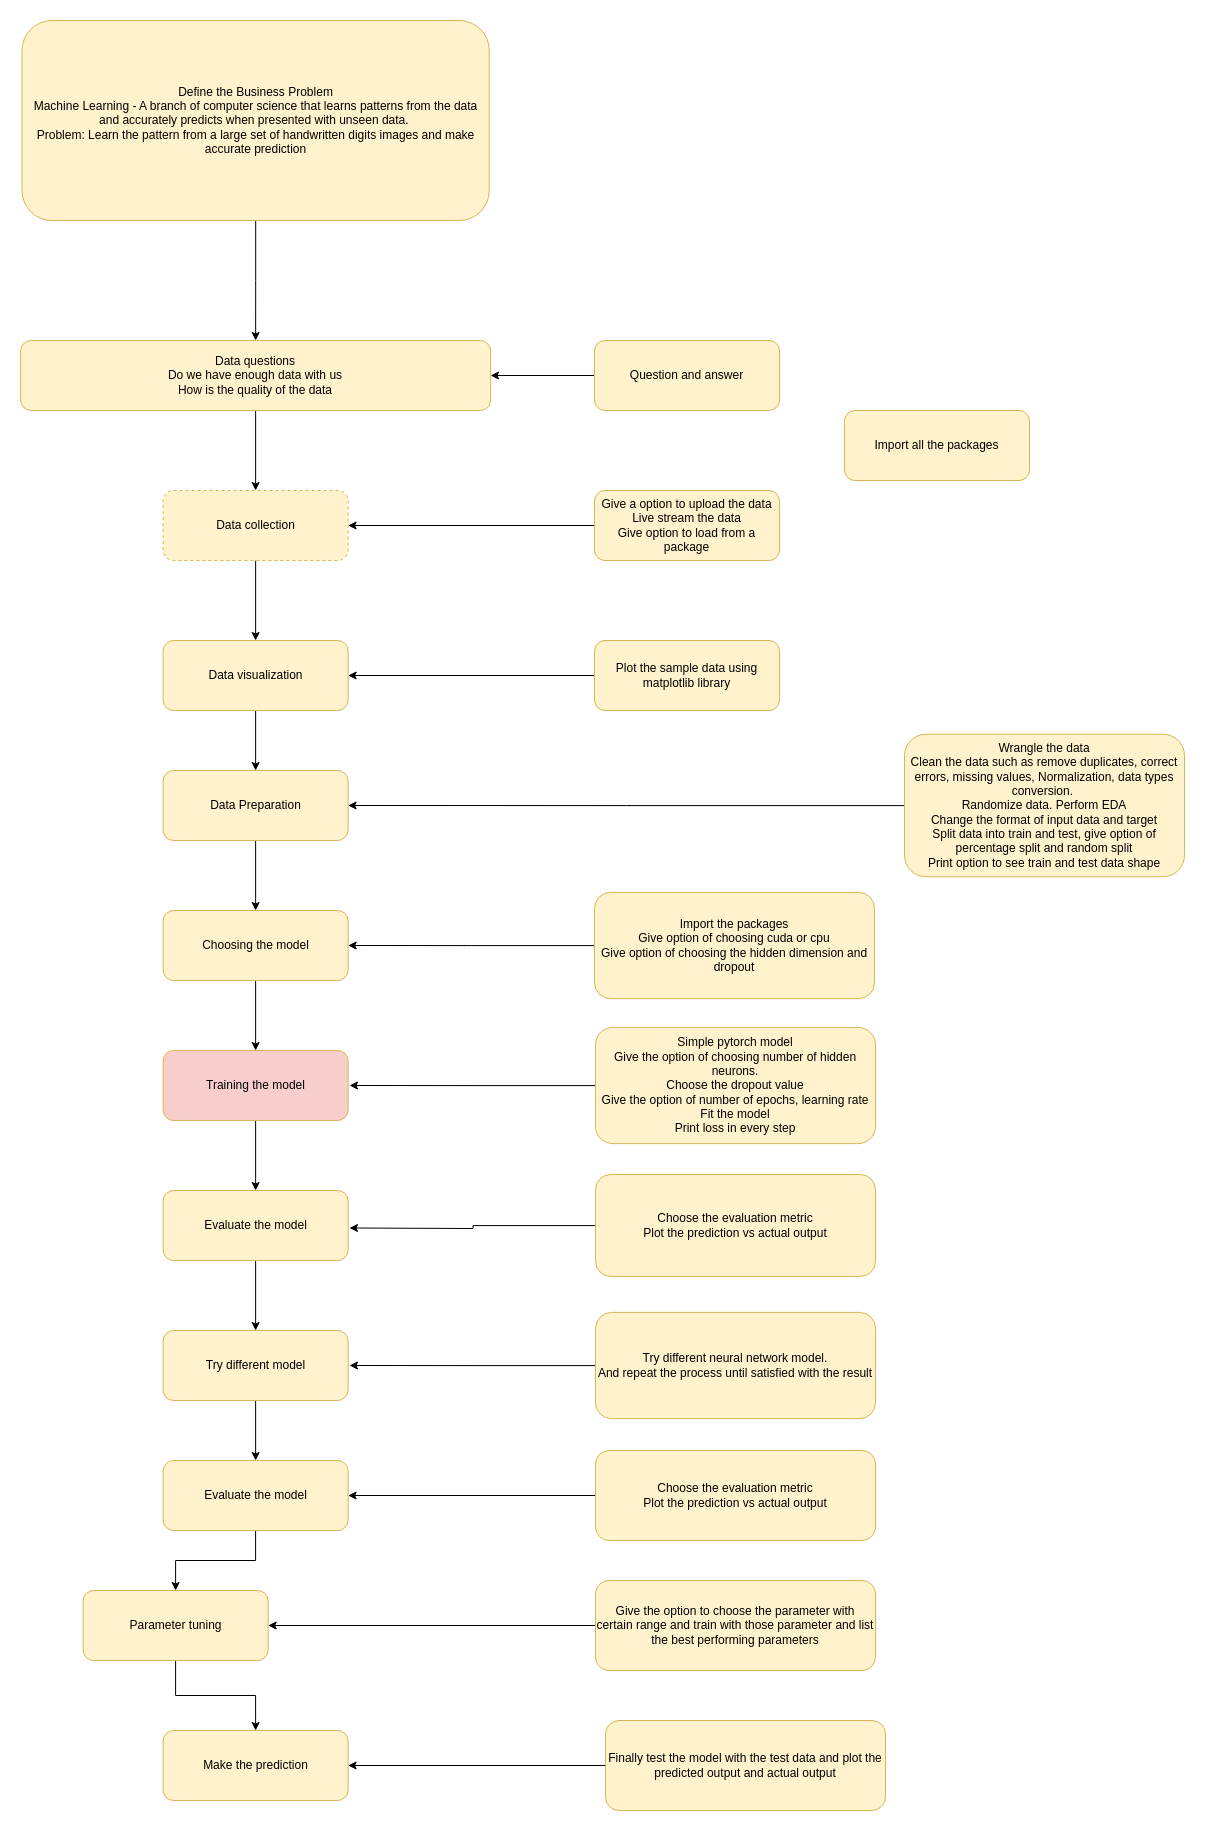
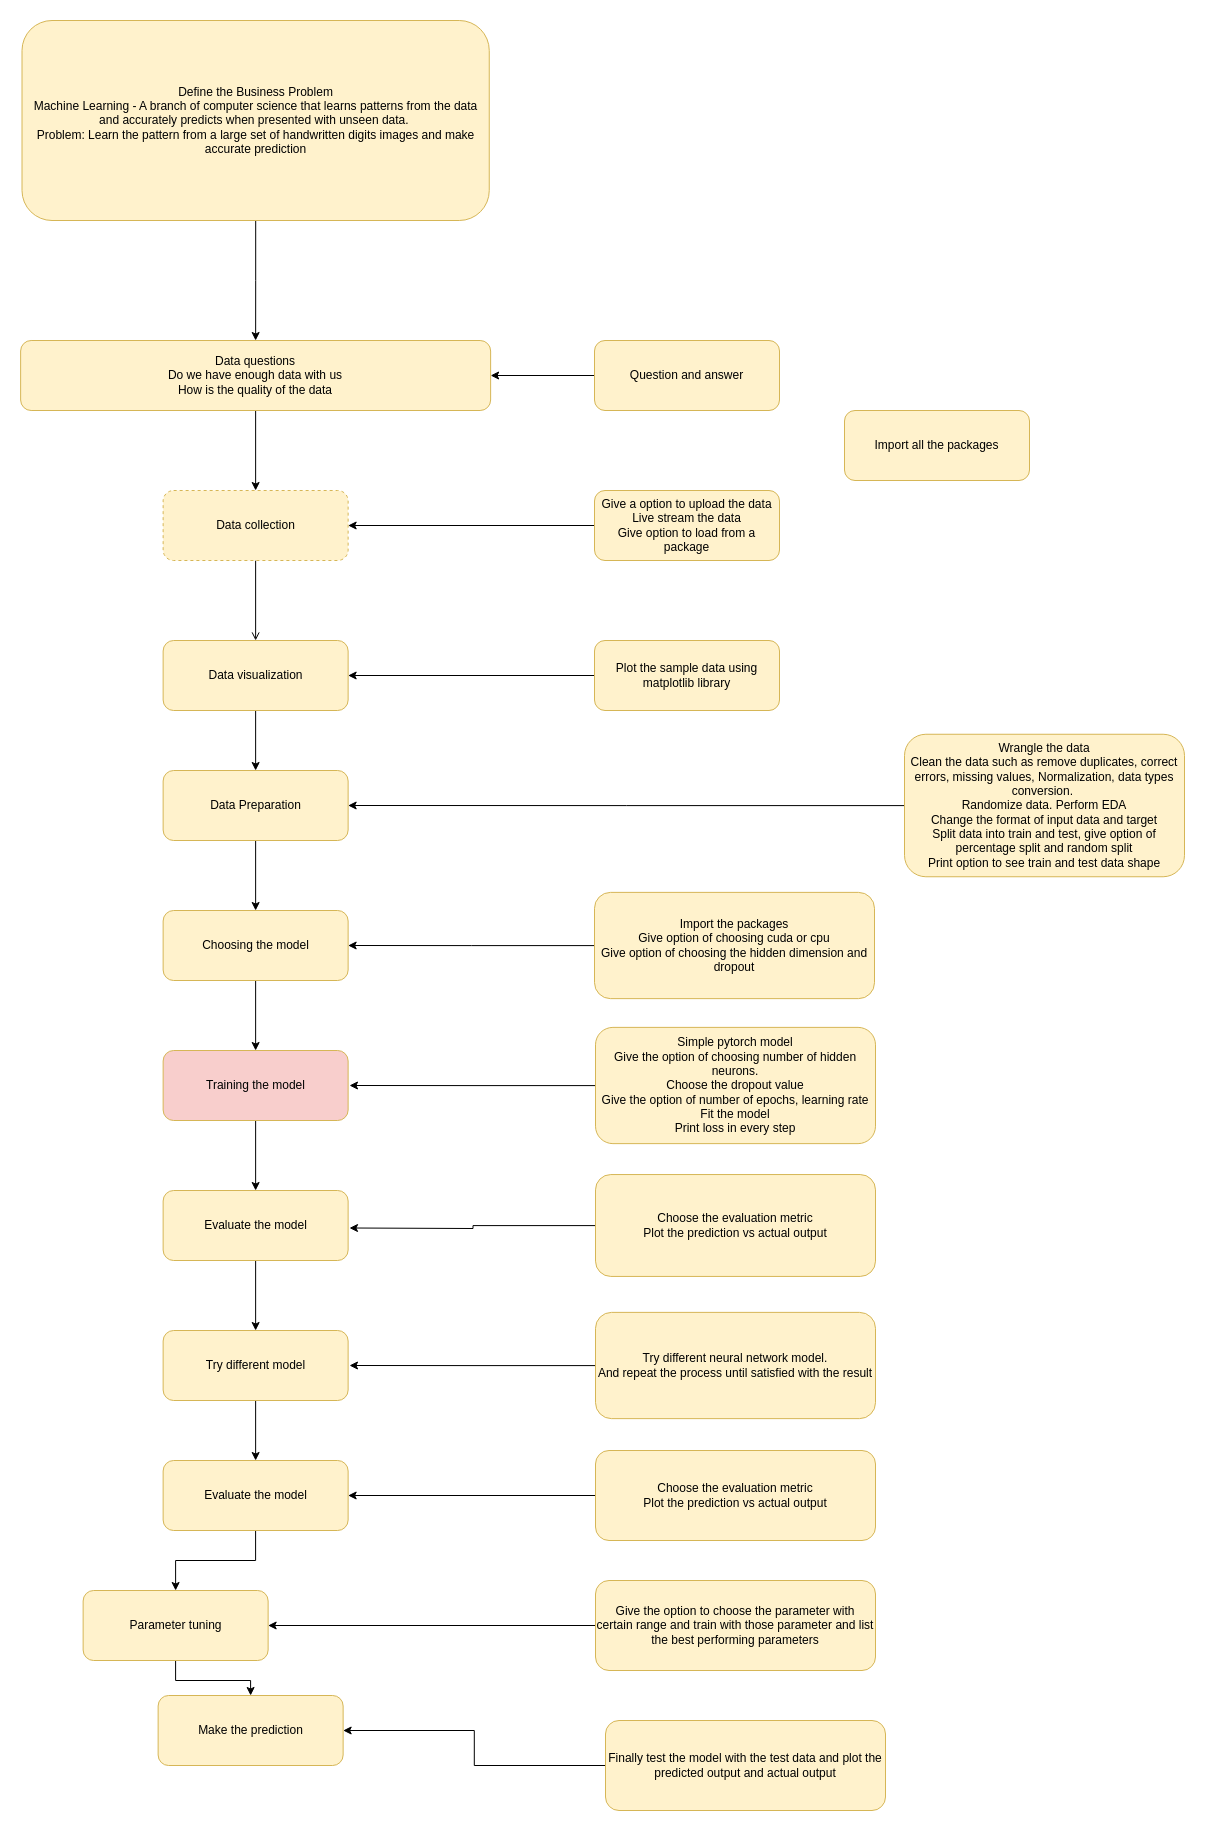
edge "Data collection" -> "Data visualization": arrowhead classic -> open
node "Make the prediction": moved (256, 1766) -> (251, 1731)
